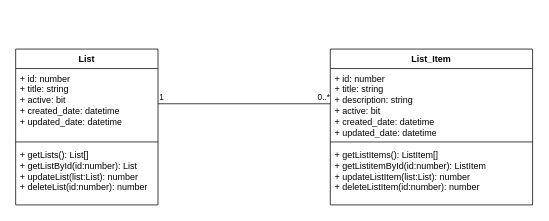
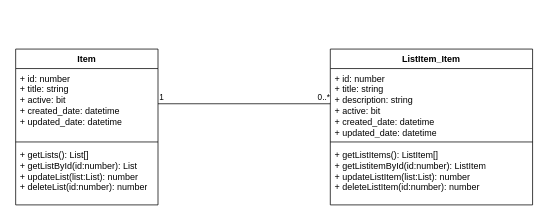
node "List": label "List" -> "Item"
node "List_Item": label "List_Item" -> "ListItem_Item"
